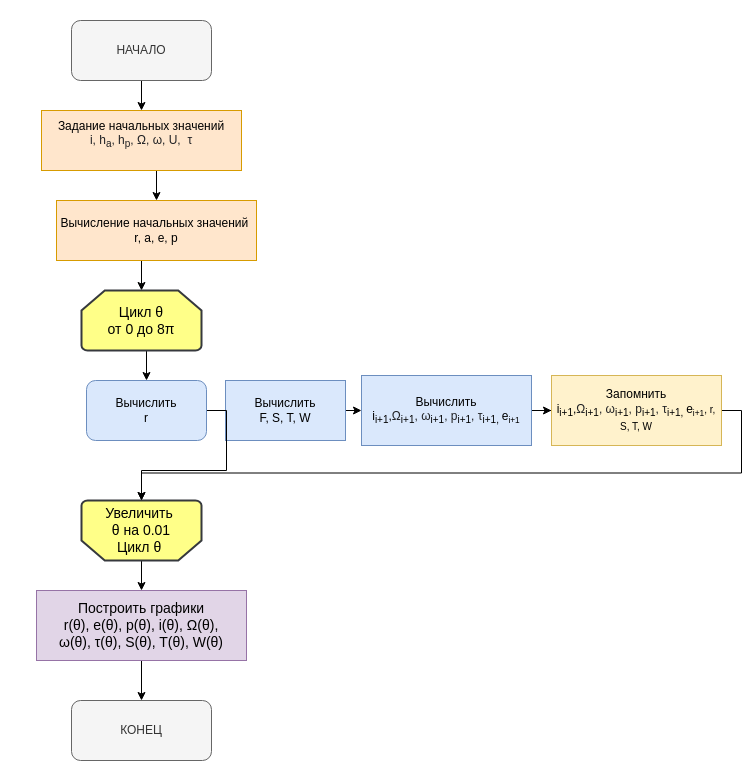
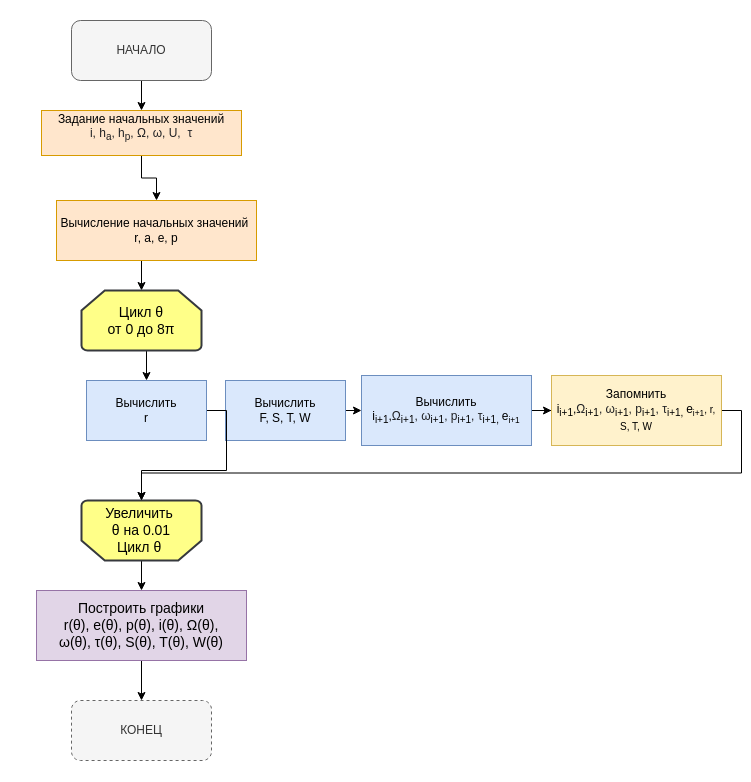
node "Задание начальных значений i, ha, hp, Ω, ω, U, τ": size 200x60 -> 200x45
node "Вычислить r": shape rounded rectangle -> rectangle
node "КОНЕЦ": style solid -> dashed
